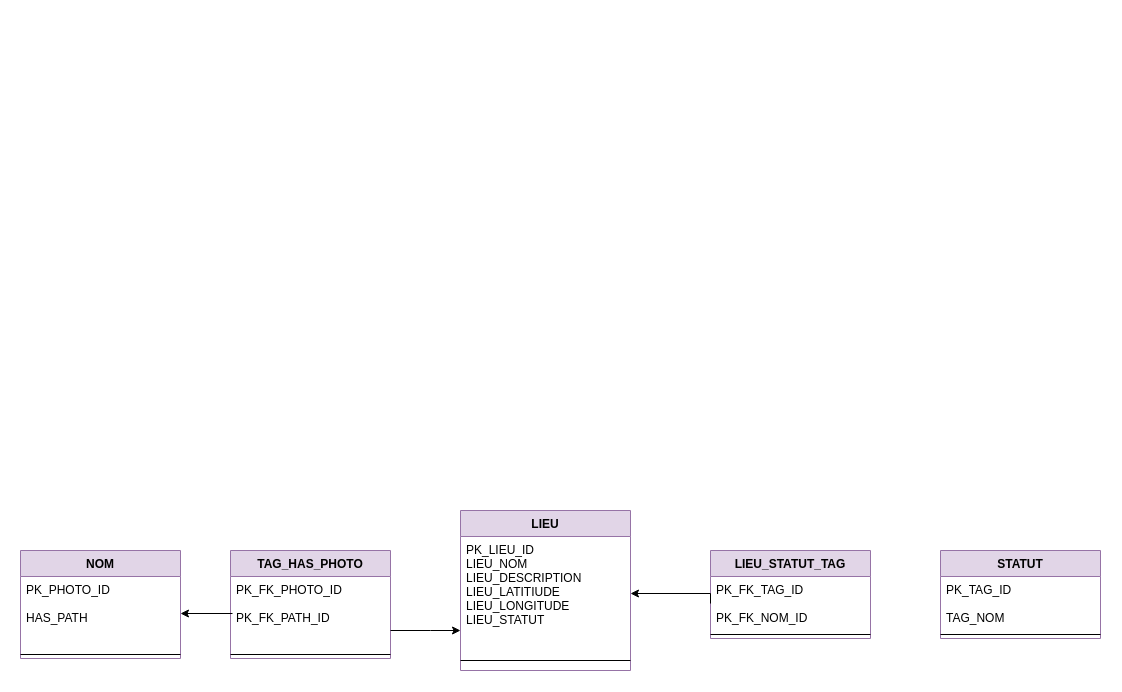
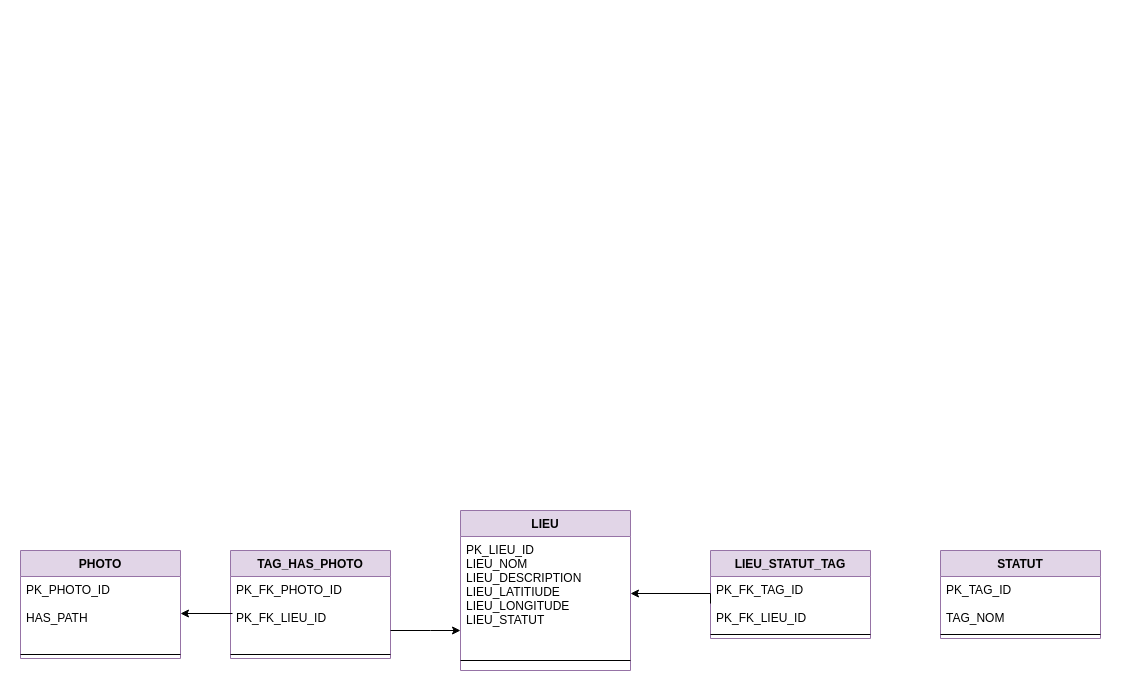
node "NOM": label "NOM" -> "PHOTO"
node "PK_FK_PHOTO_ID PK_FK_PATH_ID": label "PK_FK_PHOTO_ID PK_FK_PATH_ID" -> "PK_FK_PHOTO_ID PK_FK_LIEU_ID"
node "PK_FK_TAG_ID PK_FK_NOM_ID": label "PK_FK_TAG_ID PK_FK_NOM_ID" -> "PK_FK_TAG_ID PK_FK_LIEU_ID"
